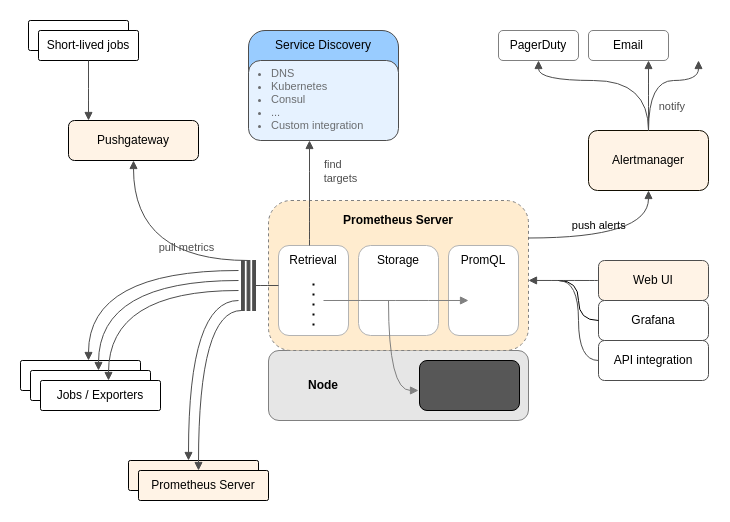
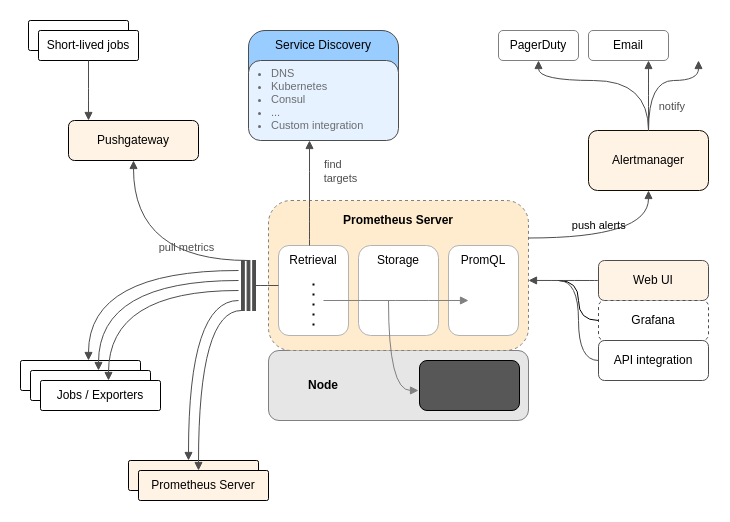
node "Grafana": style solid -> dashed
